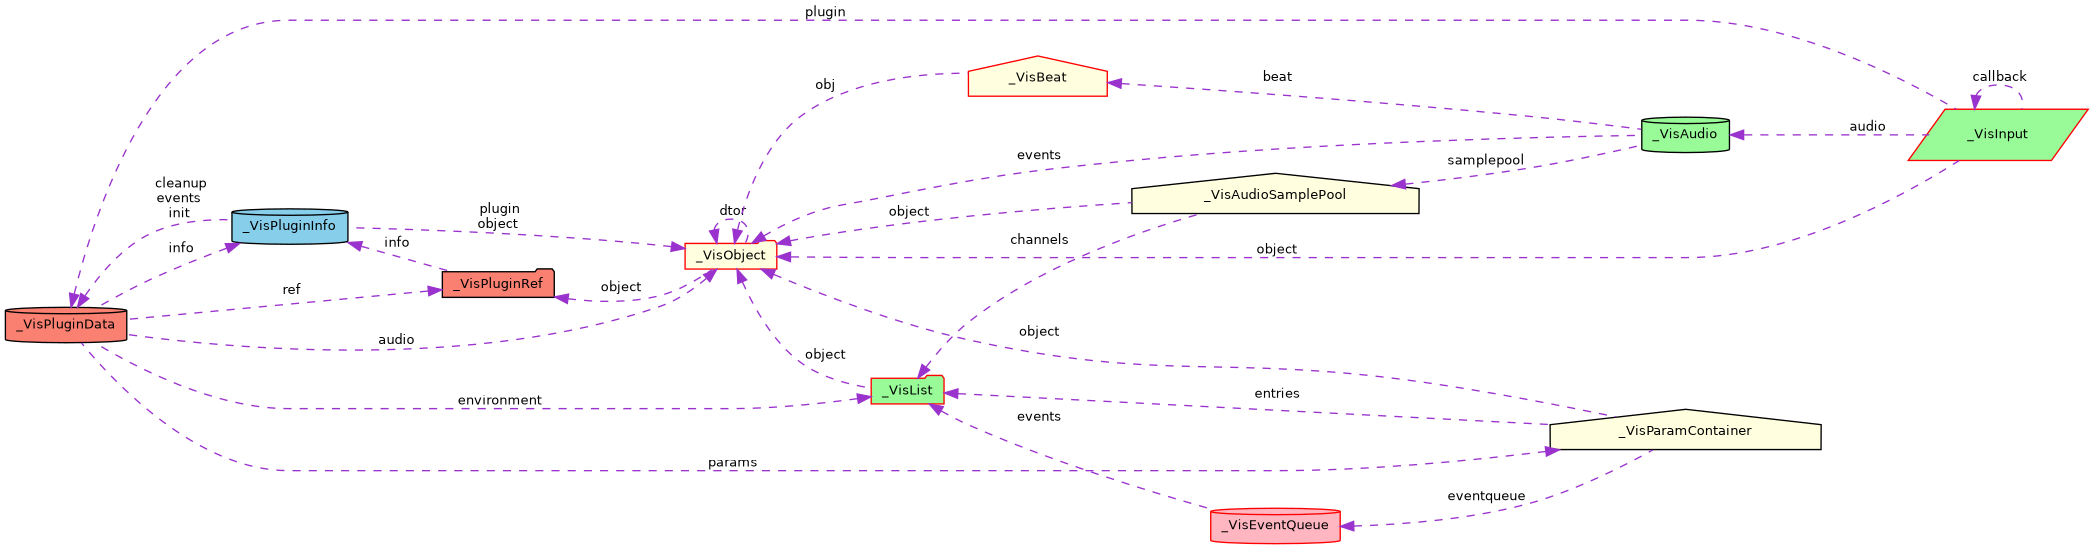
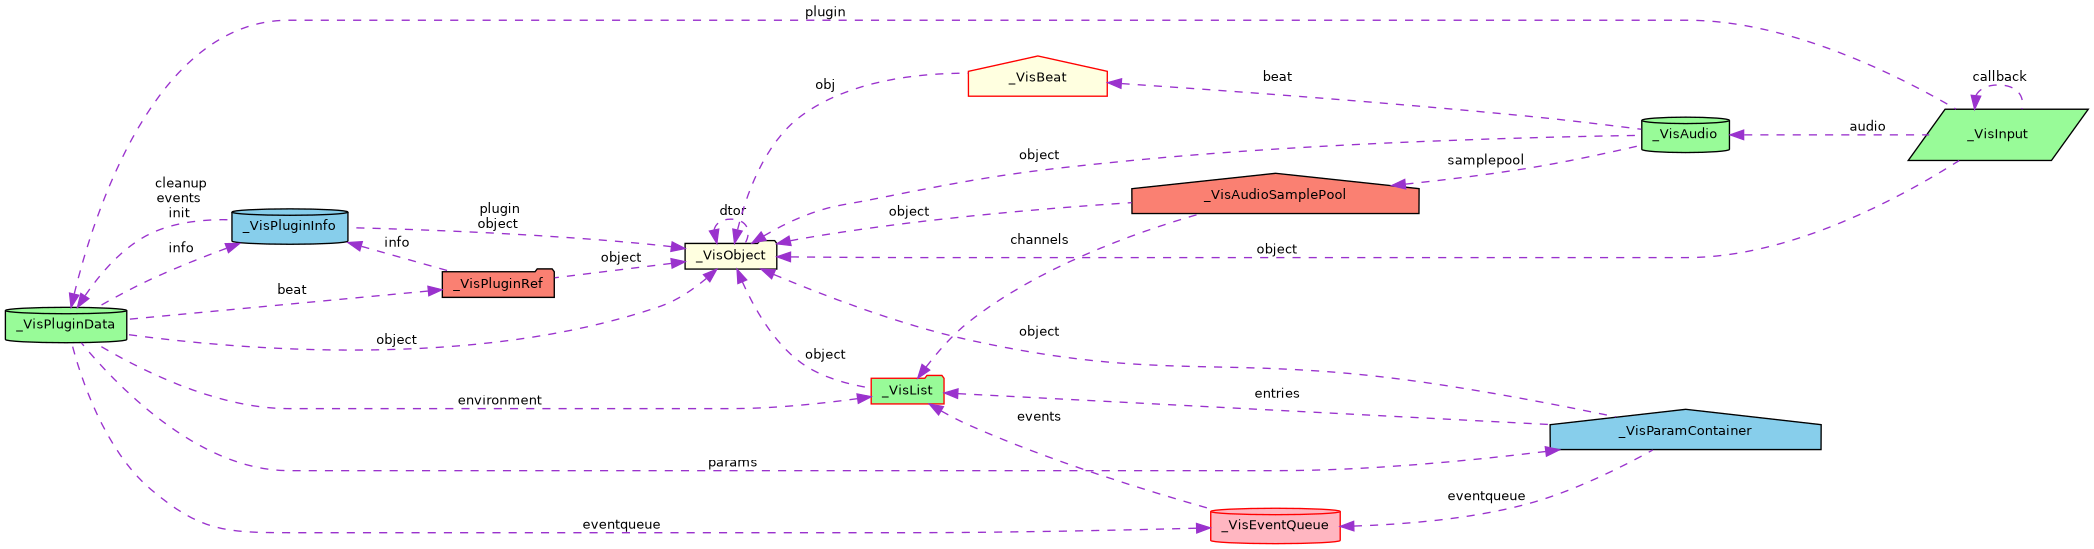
node "_VisInput": color red -> black
edge "_VisAudio" -> "_VisObject": label " events" -> " object"
node "_VisAudioSamplePool": fillcolor lightyellow -> salmon
node "_VisObject": color red -> black
edge "_VisPluginData" -> "_VisPluginRef": label " ref" -> " beat"
edge "_VisObject" -> "_VisPluginRef": reversed
node "_VisPluginData": fillcolor salmon -> palegreen
edge "_VisPluginData" -> "_VisObject": label " audio" -> " object"
node "_VisParamContainer": fillcolor lightyellow -> skyblue
edge "_VisPluginData" -> "_VisEventQueue": added, label "eventqueue"
